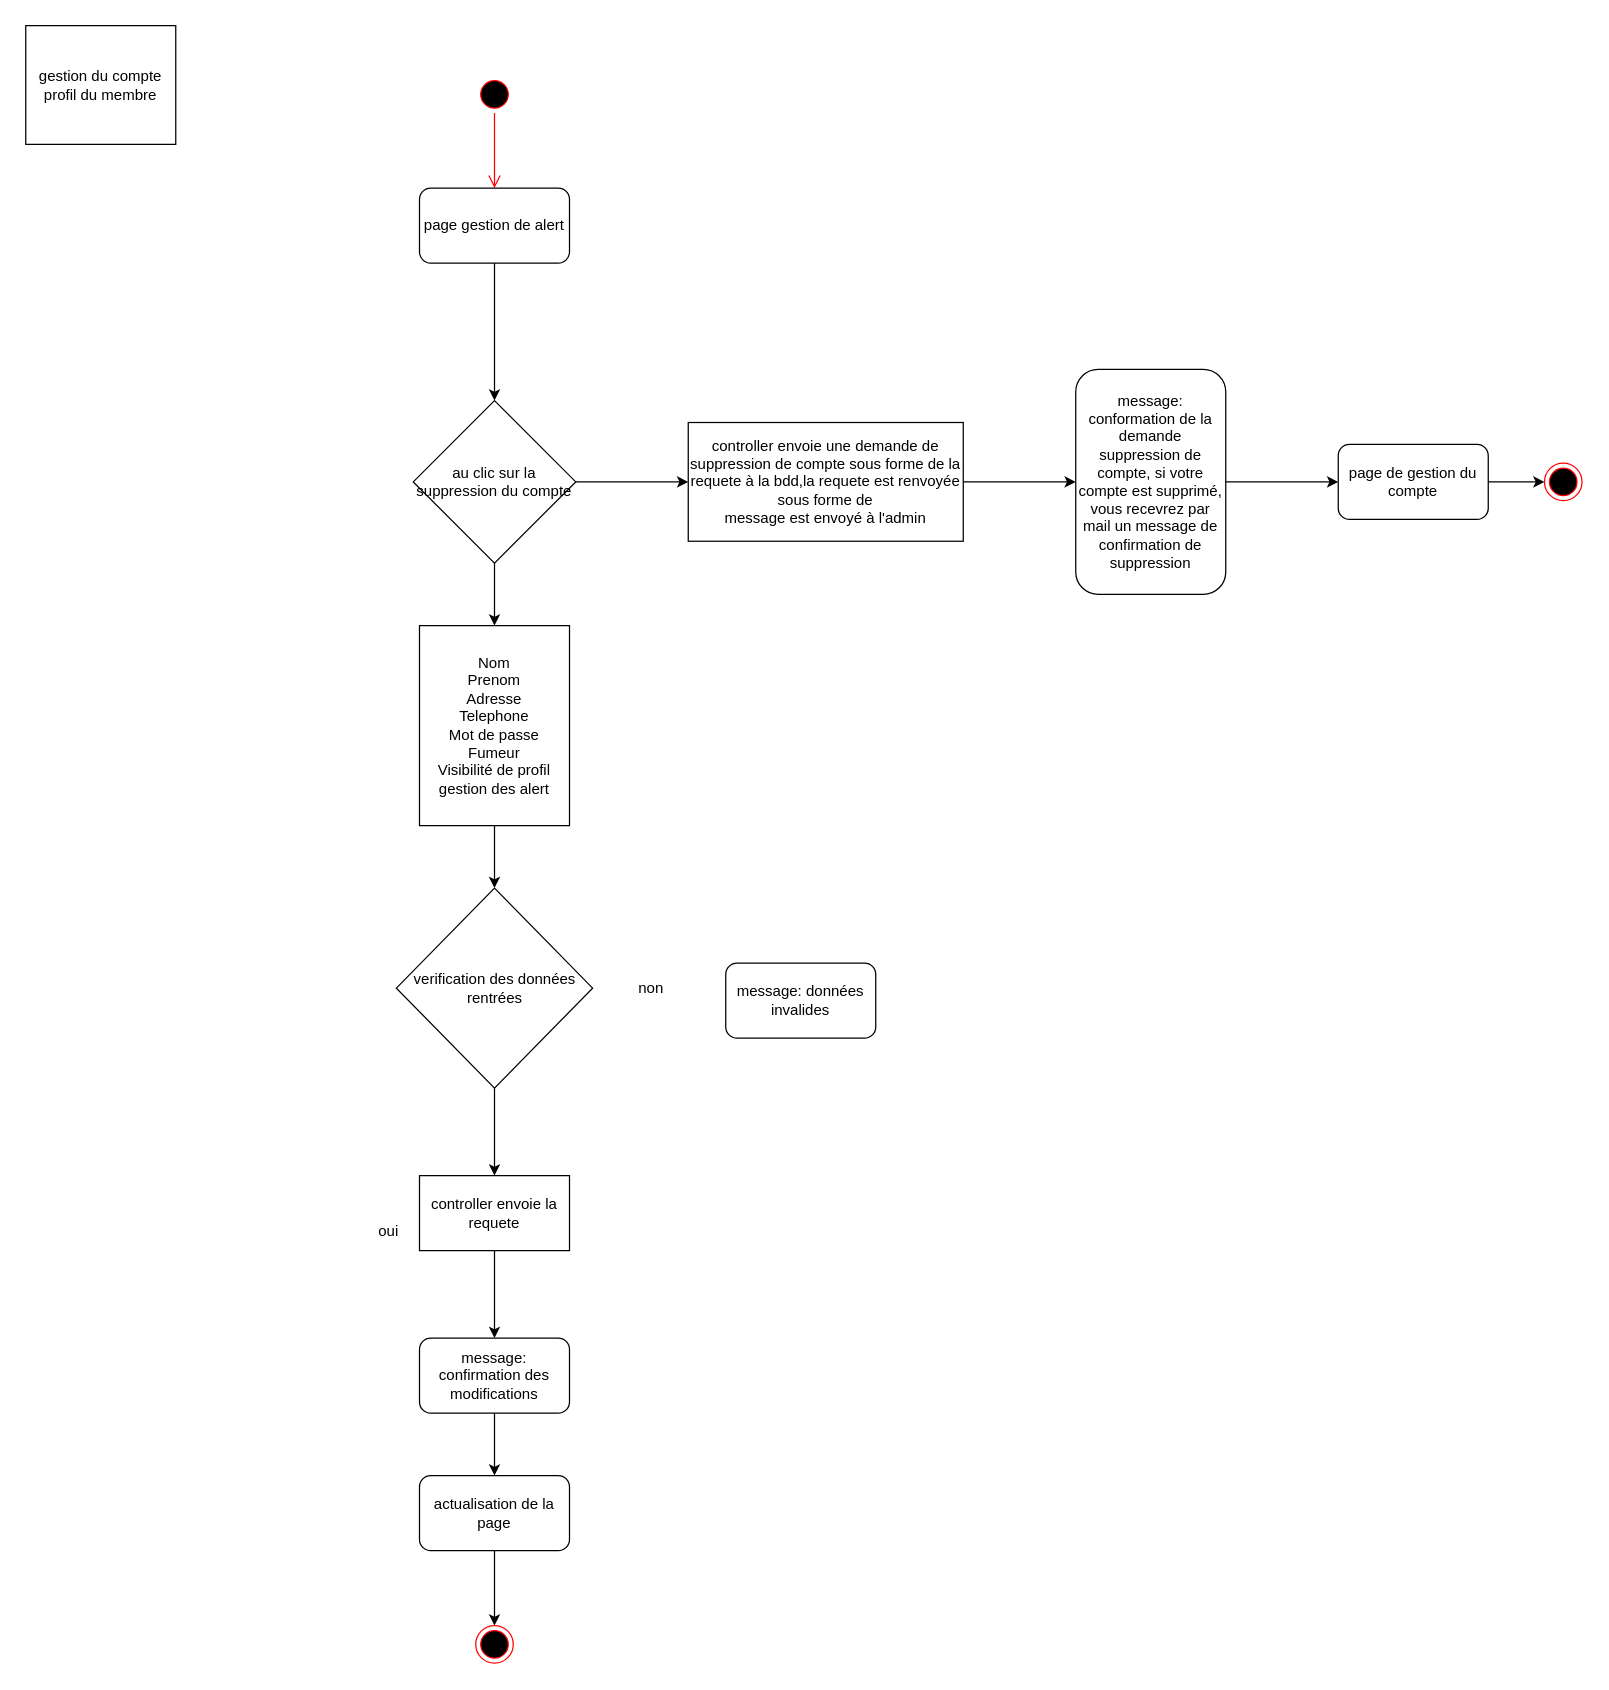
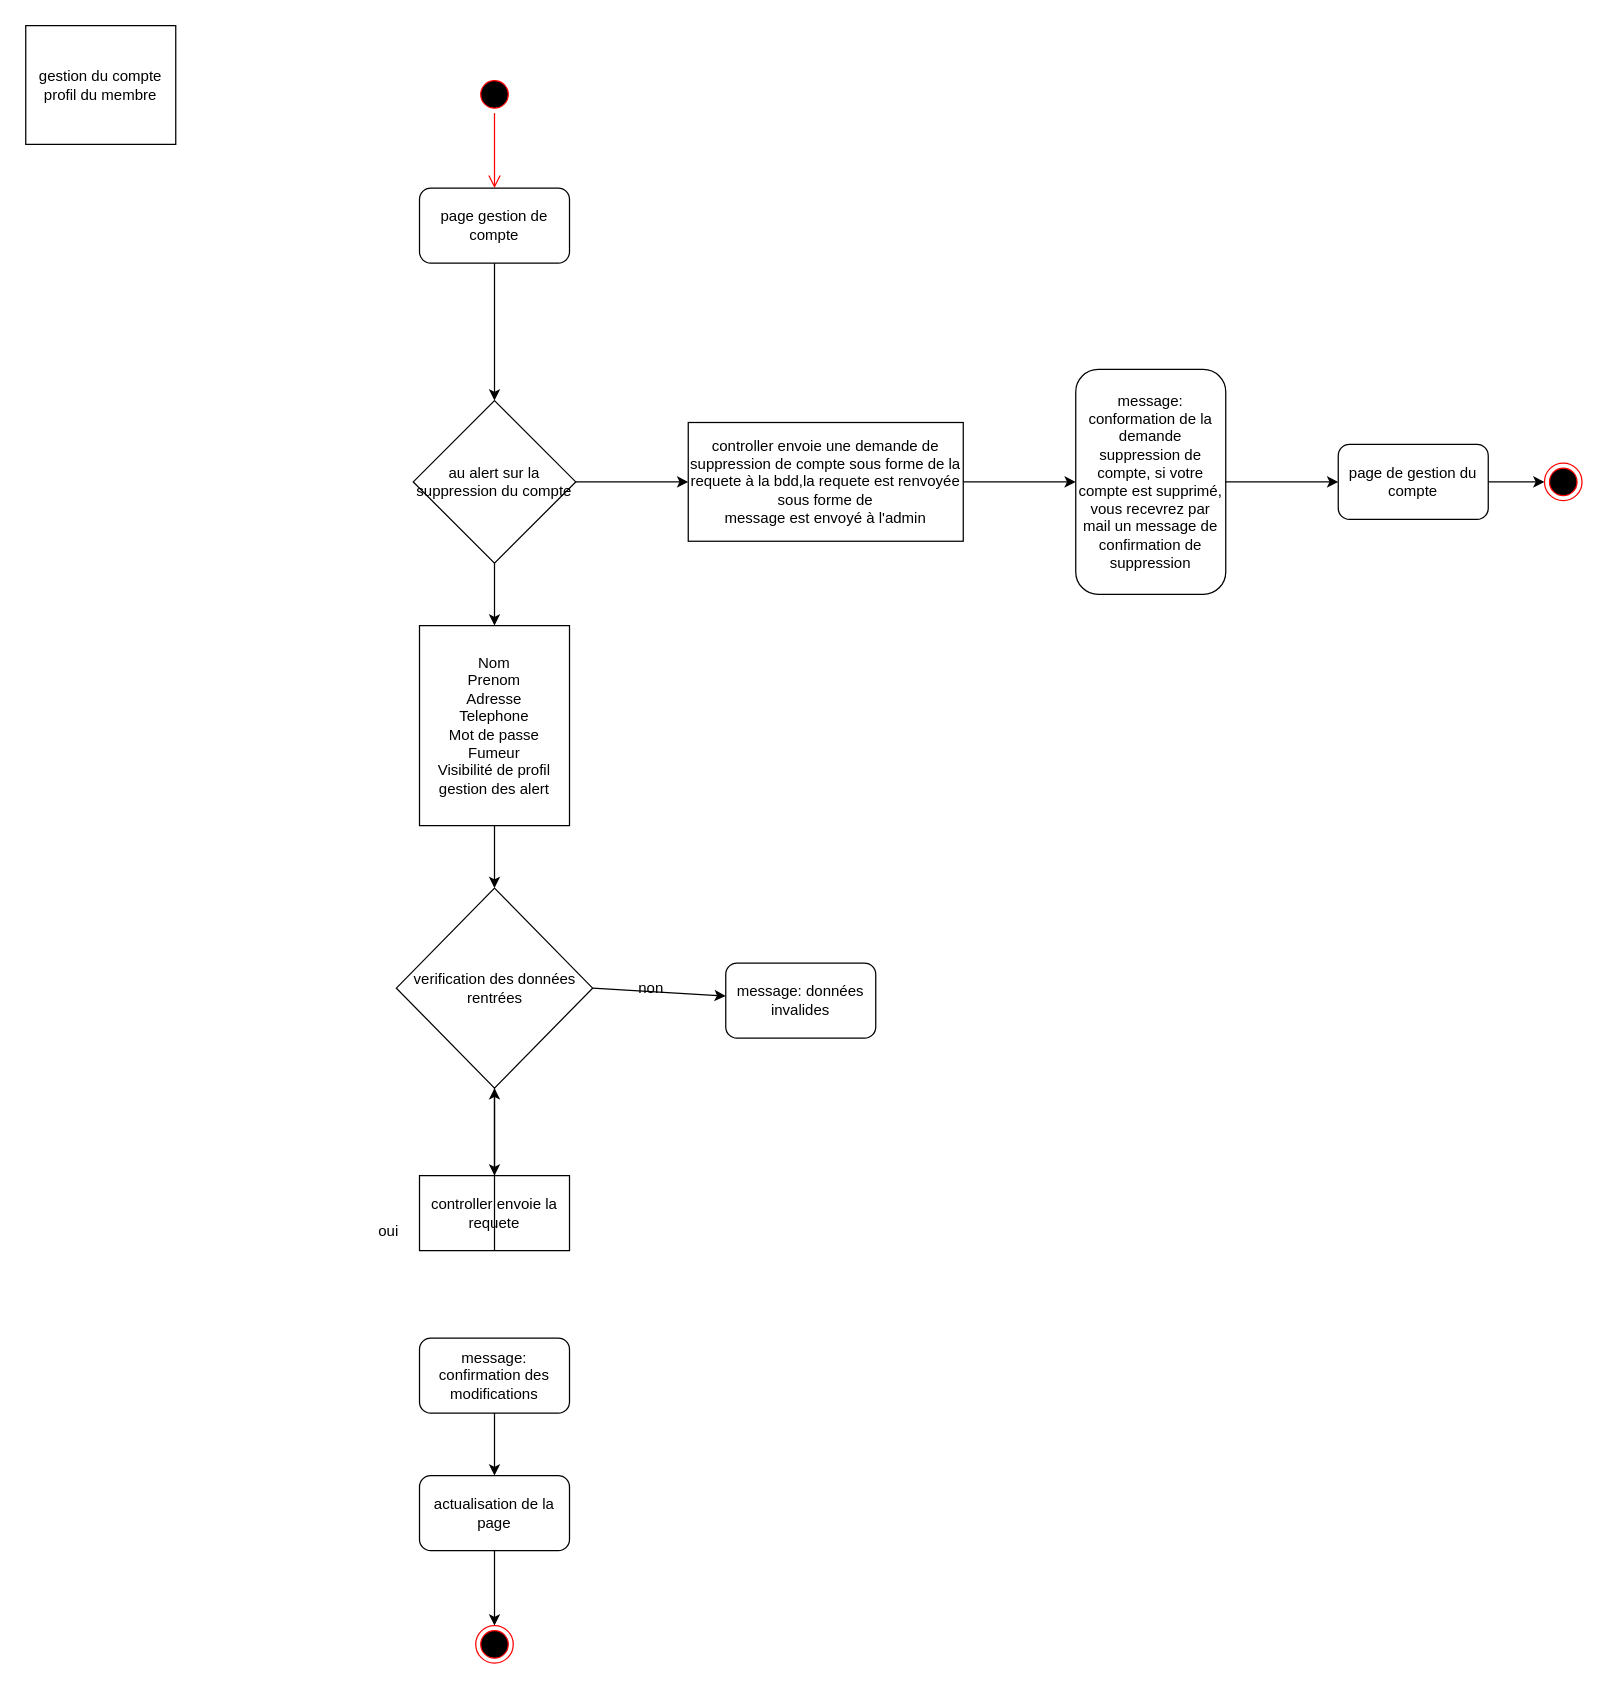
node "page gestion de alert": label "page gestion de alert" -> "page gestion de compte"
node "au clic sur la suppression du compte": label "au clic sur la suppression du compte" -> "au alert sur la suppression du compte"
edge "verification des données rentrées" -> "message: données invalides": added
edge "controller envoie la requete" -> "message: confirmation des modifications": now "controller envoie la requete" -> "verification des données rentrées"
